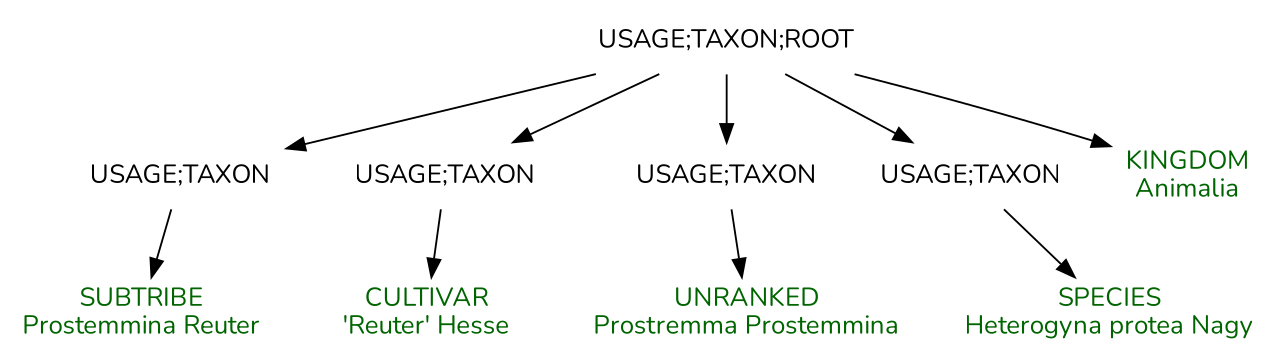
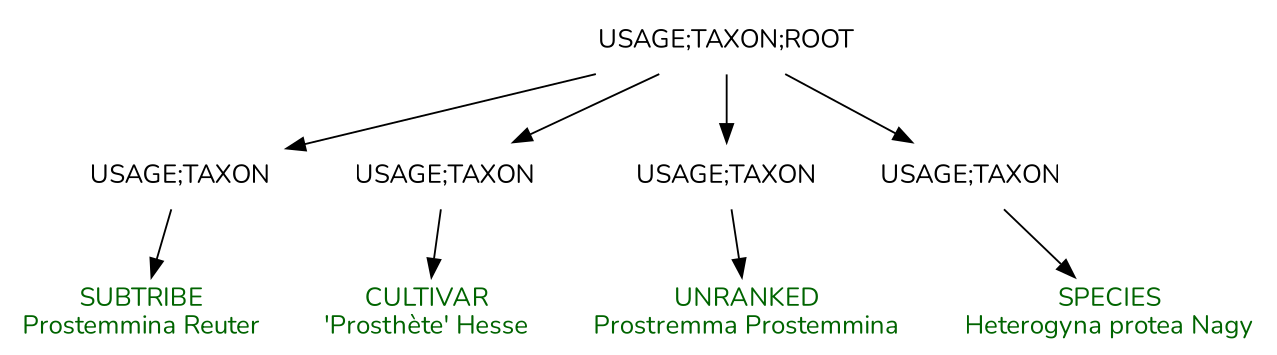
node "KINGDOM Animalia": removed
node "CULTIVAR 'Reuter' Hesse": label "CULTIVAR 'Reuter' Hesse" -> "CULTIVAR 'Prosthète' Hesse"
